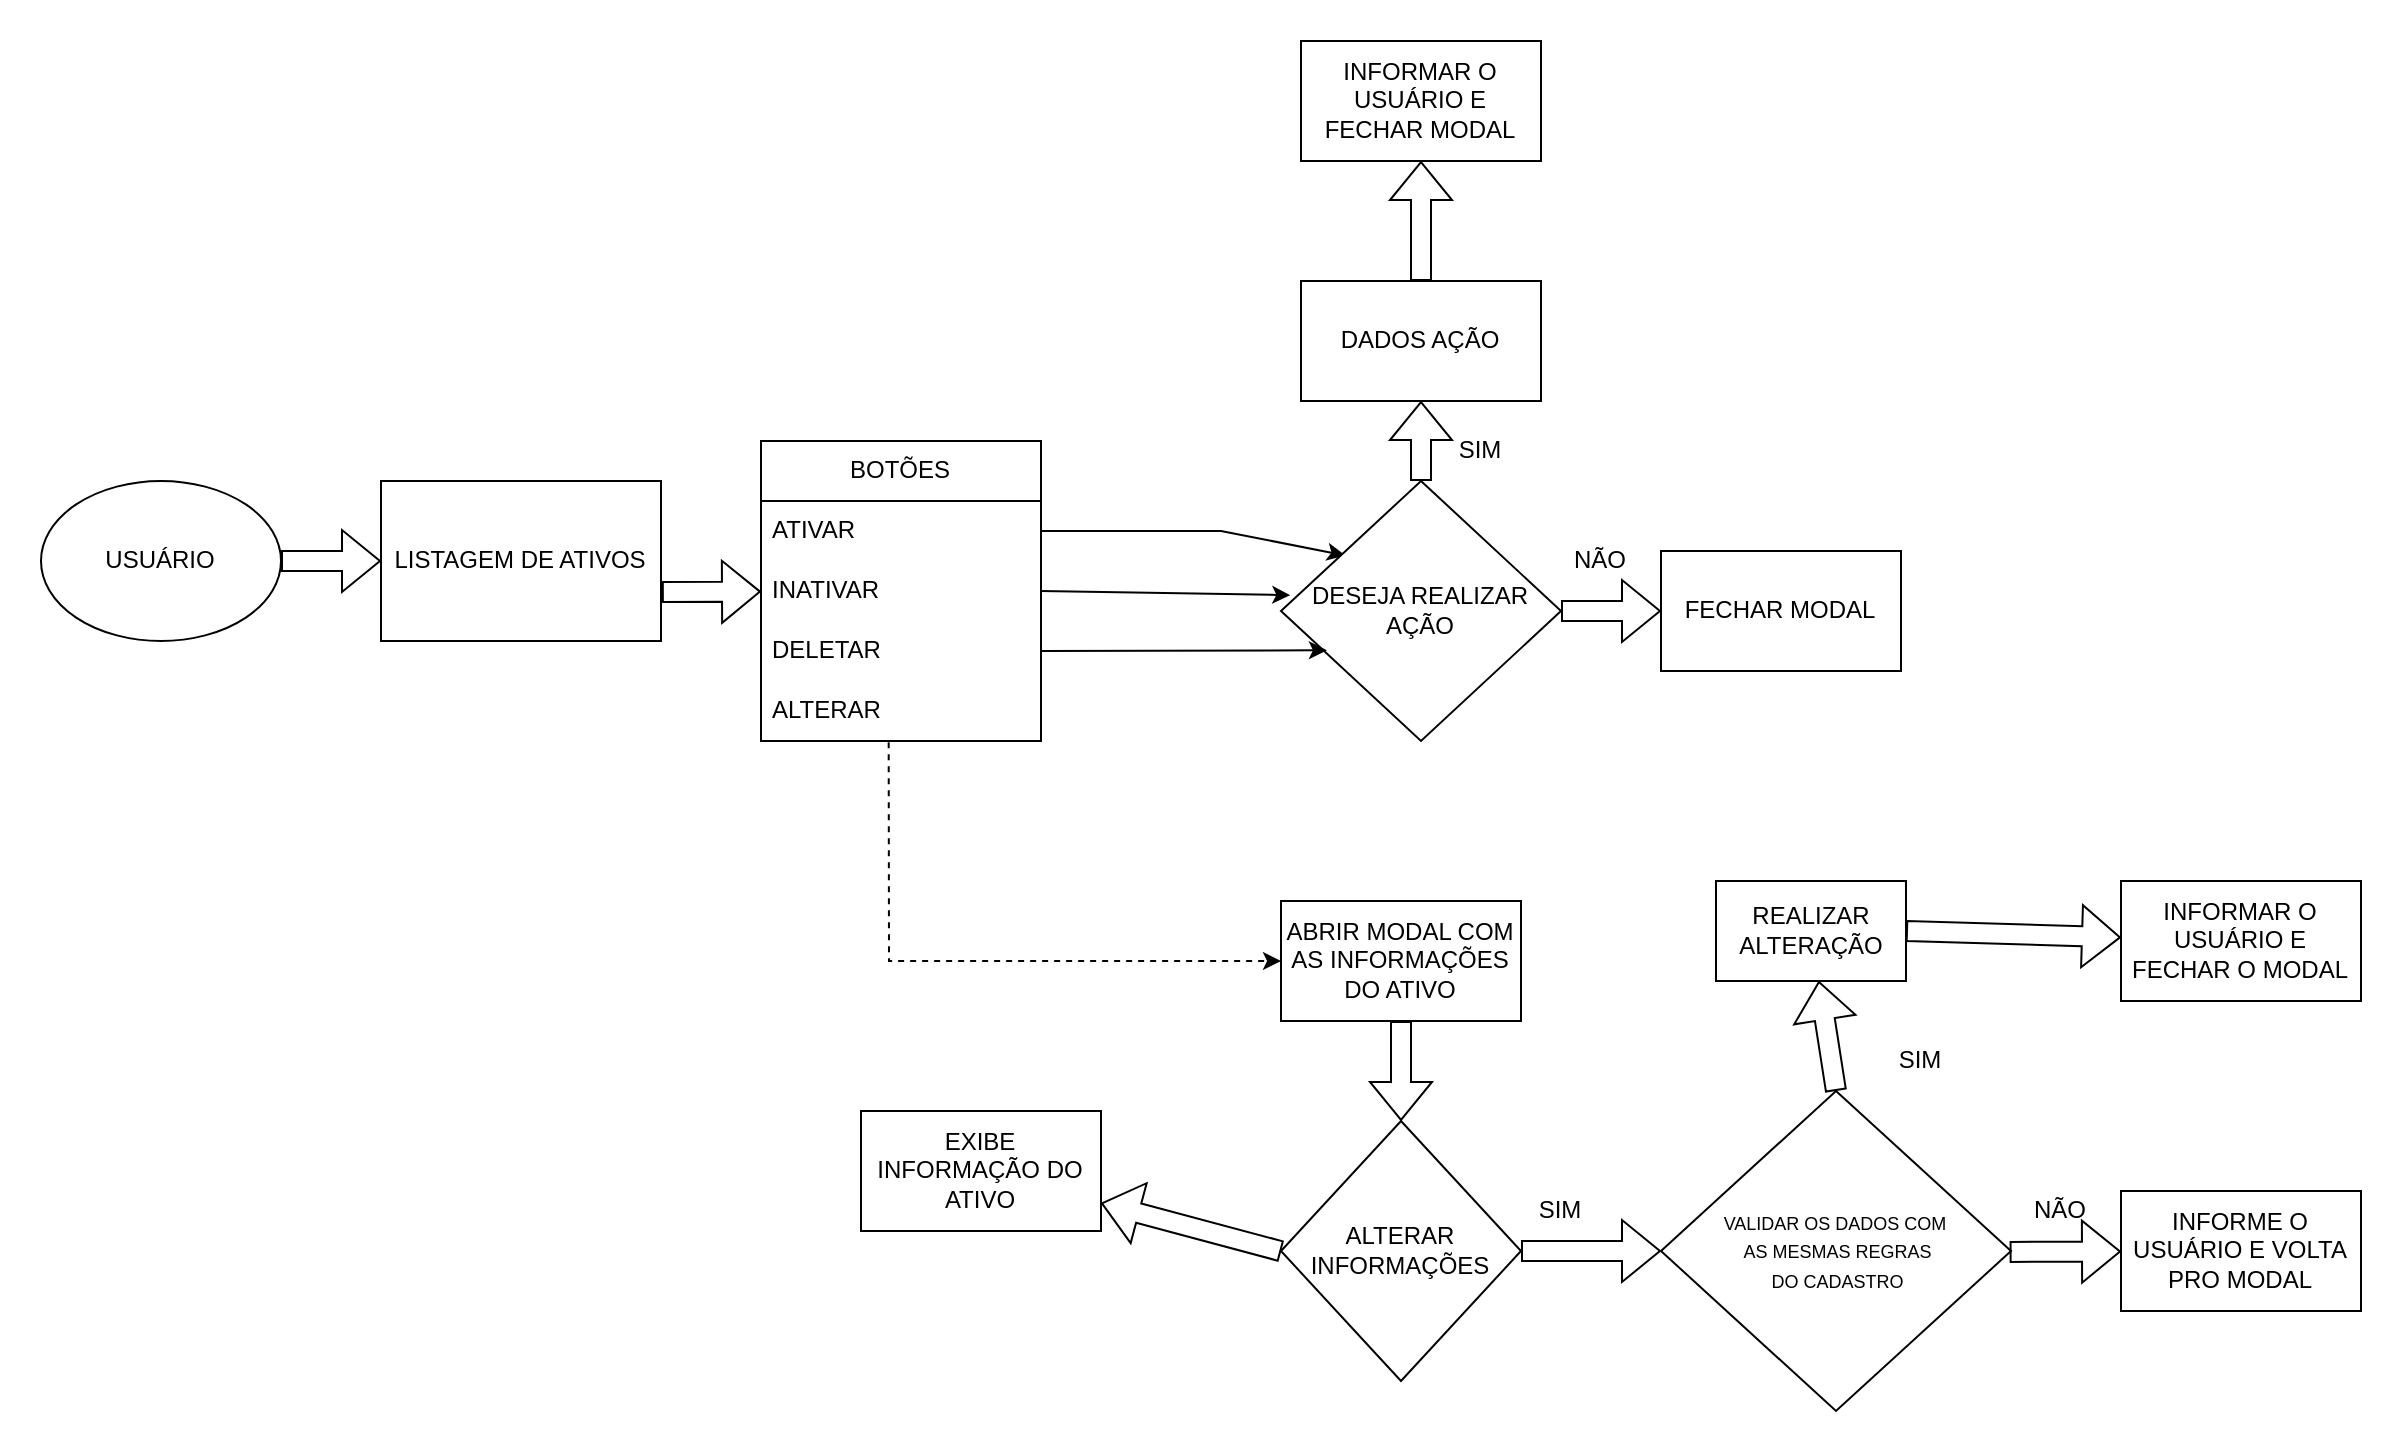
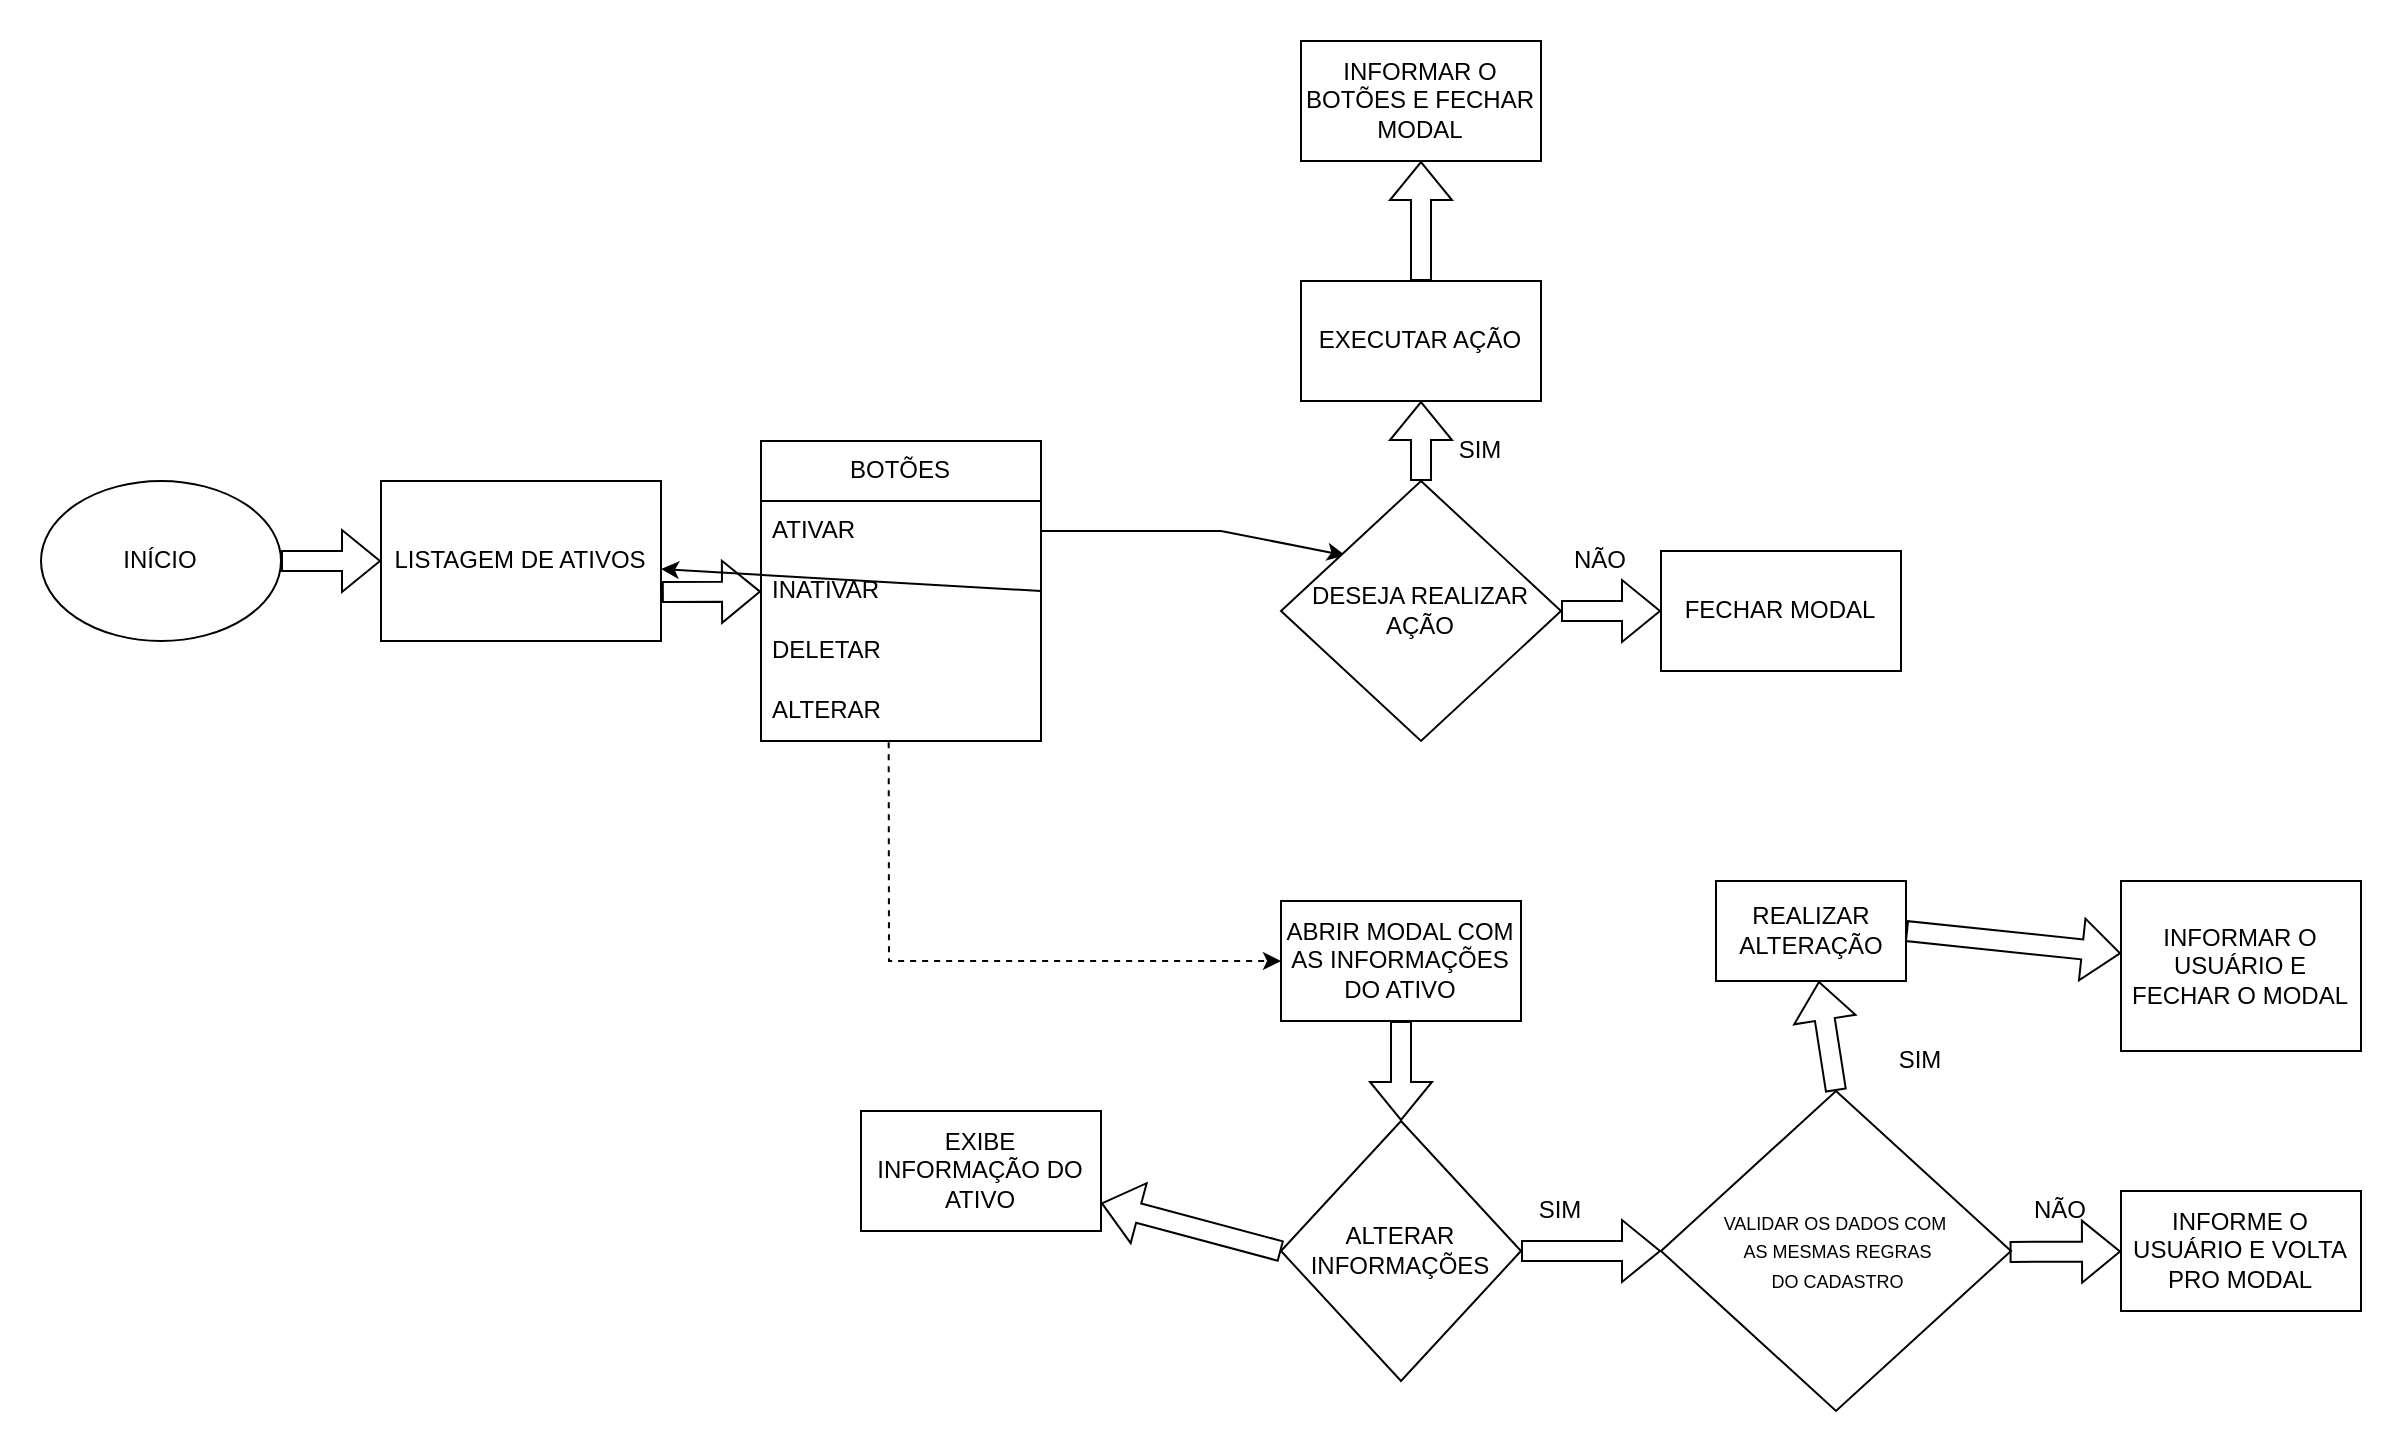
node "INFORMAR O USUÁRIO E FECHAR MODAL": label "INFORMAR O USUÁRIO E FECHAR MODAL" -> "INFORMAR O BOTÕES E FECHAR MODAL"
node "DADOS AÇÃO": label "DADOS AÇÃO" -> "EXECUTAR AÇÃO"
node "USUÁRIO": label "USUÁRIO" -> "INÍCIO"
edge "INATIVAR" -> "DESEJA REALIZAR AÇÃO": now "INATIVAR" -> "LISTAGEM DE ATIVOS"
edge "DELETAR" -> "DESEJA REALIZAR AÇÃO": removed
node "INFORMAR O USUÁRIO E FECHAR O MODAL": size 240x120 -> 240x170
